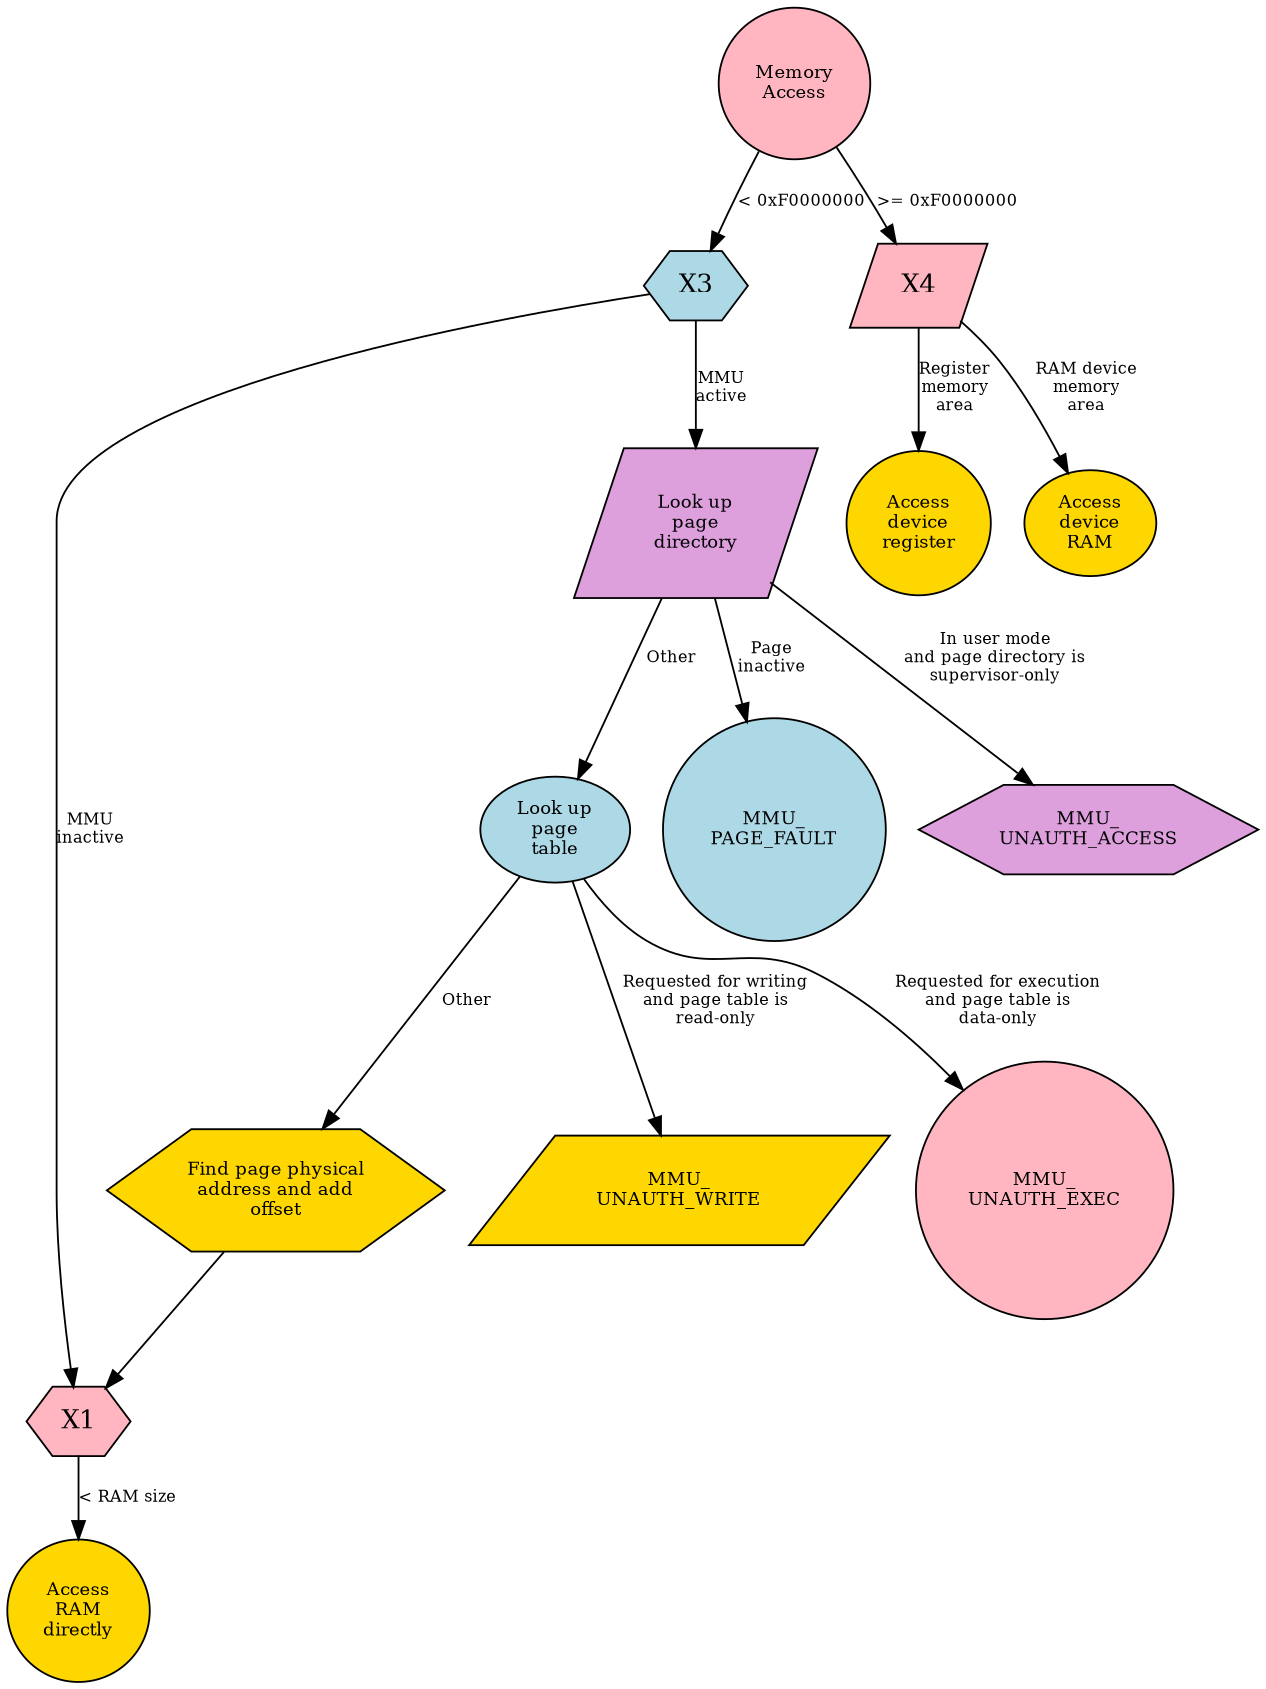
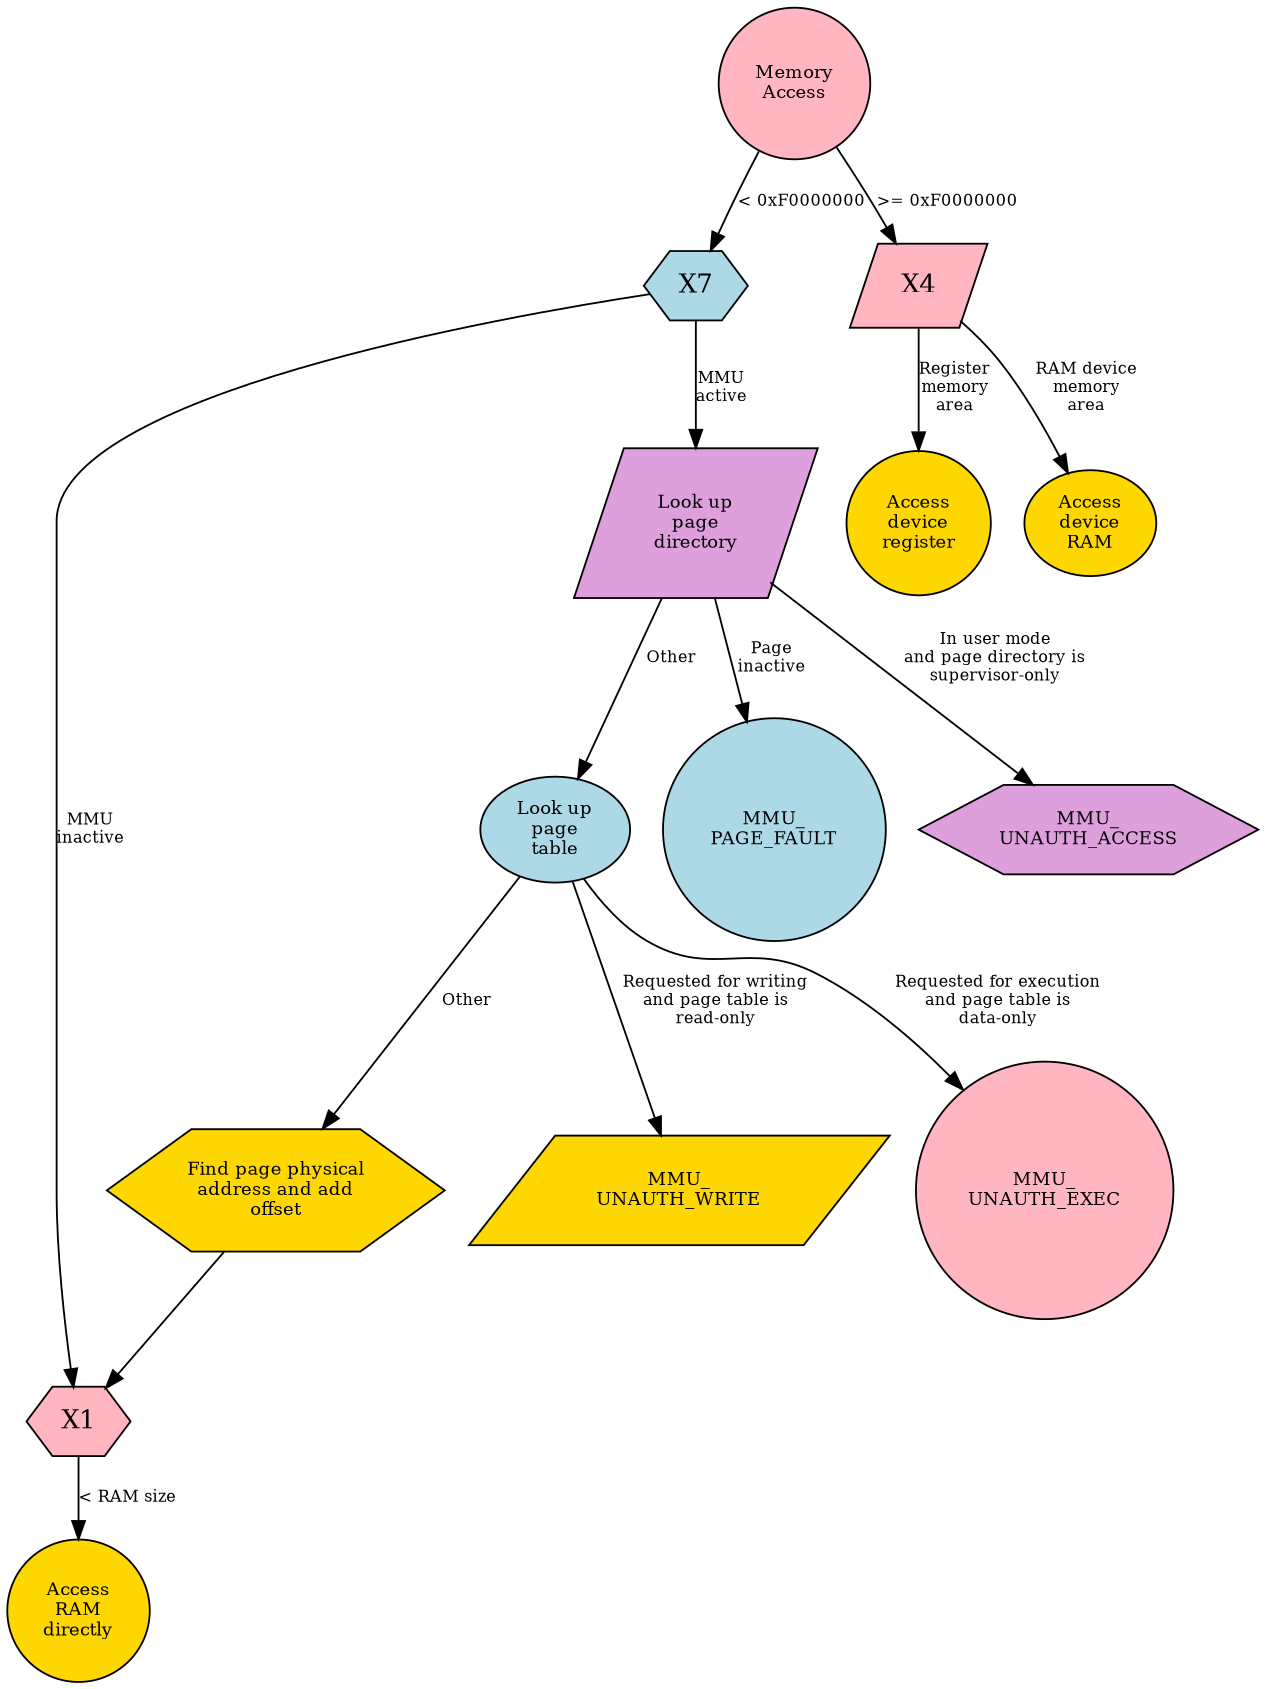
node "X3": label "X3" -> "X7"
